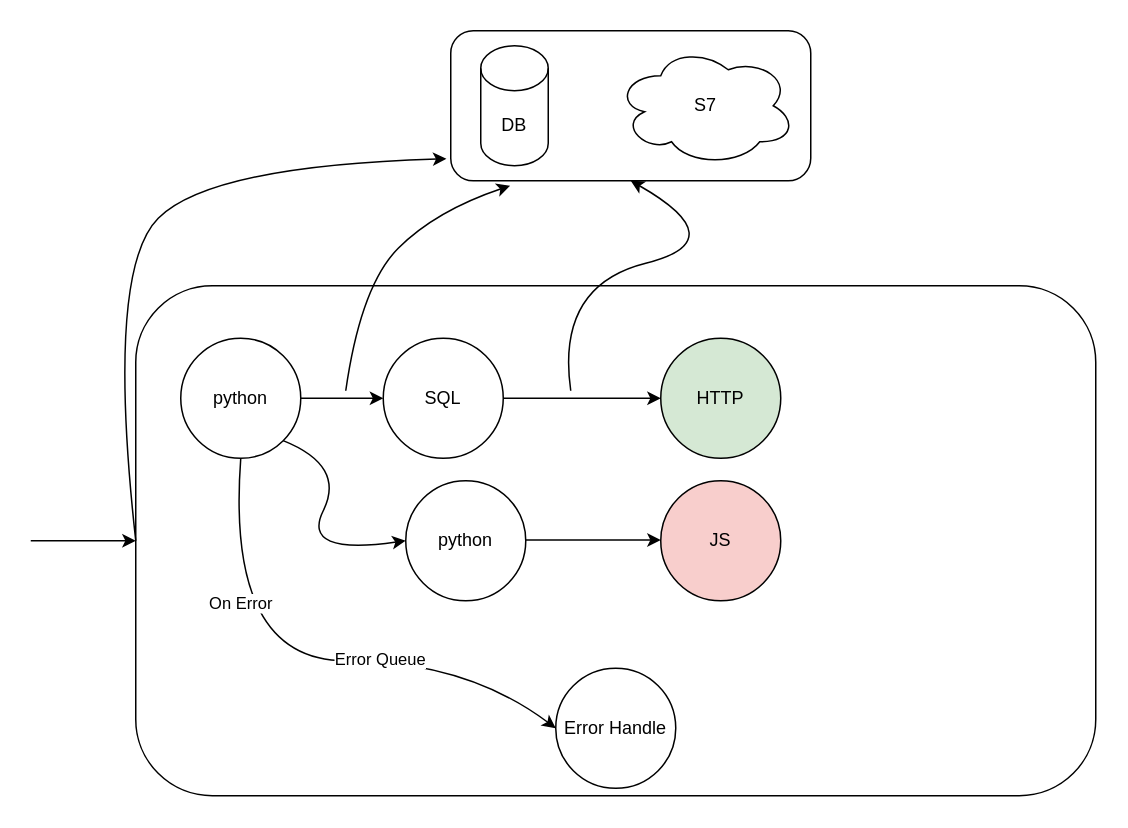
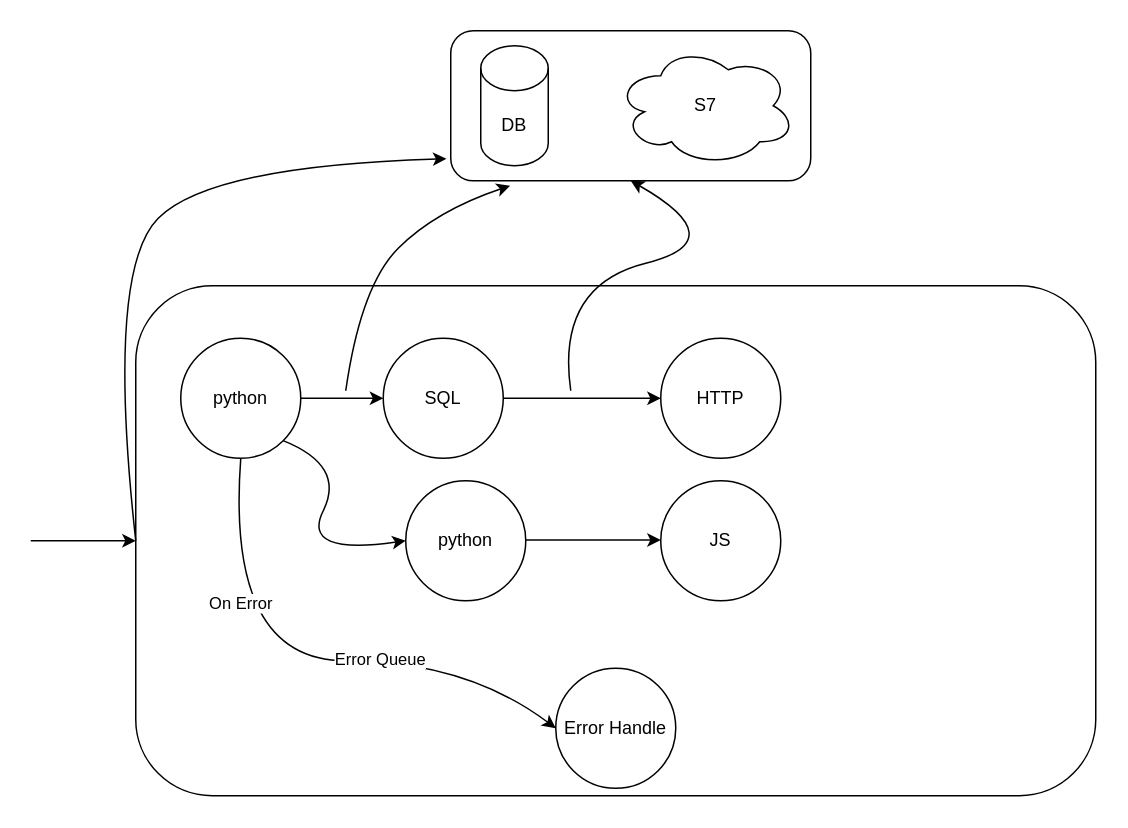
node "HTTP": fillcolor #d5e8d4 -> #ffffff
node "JS": fillcolor #f8cecc -> #ffffff
